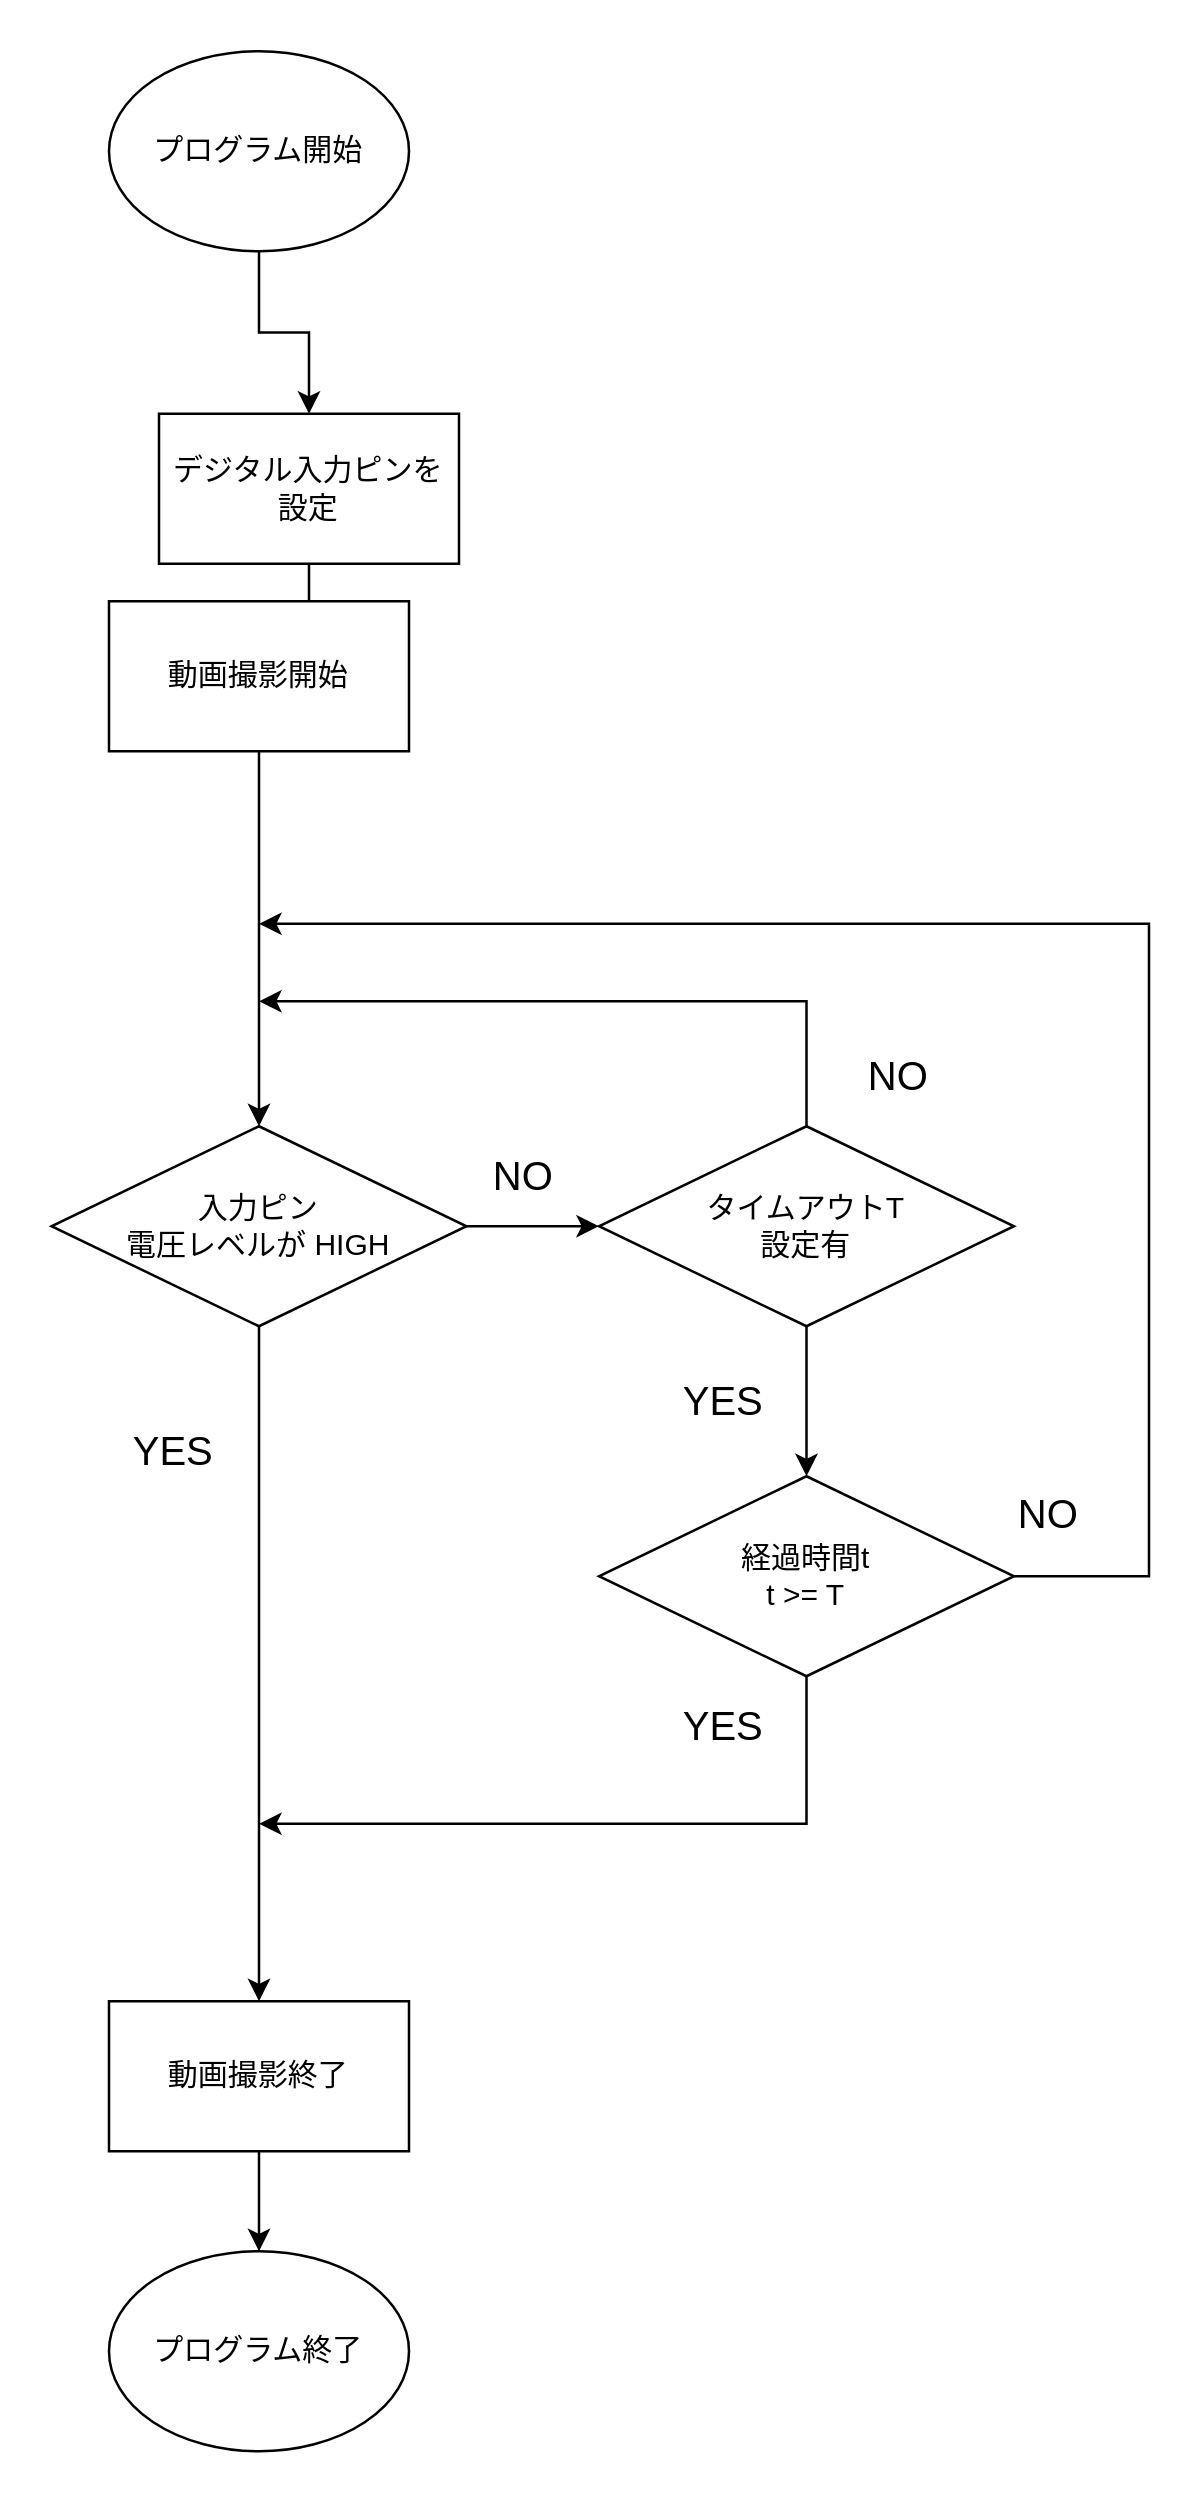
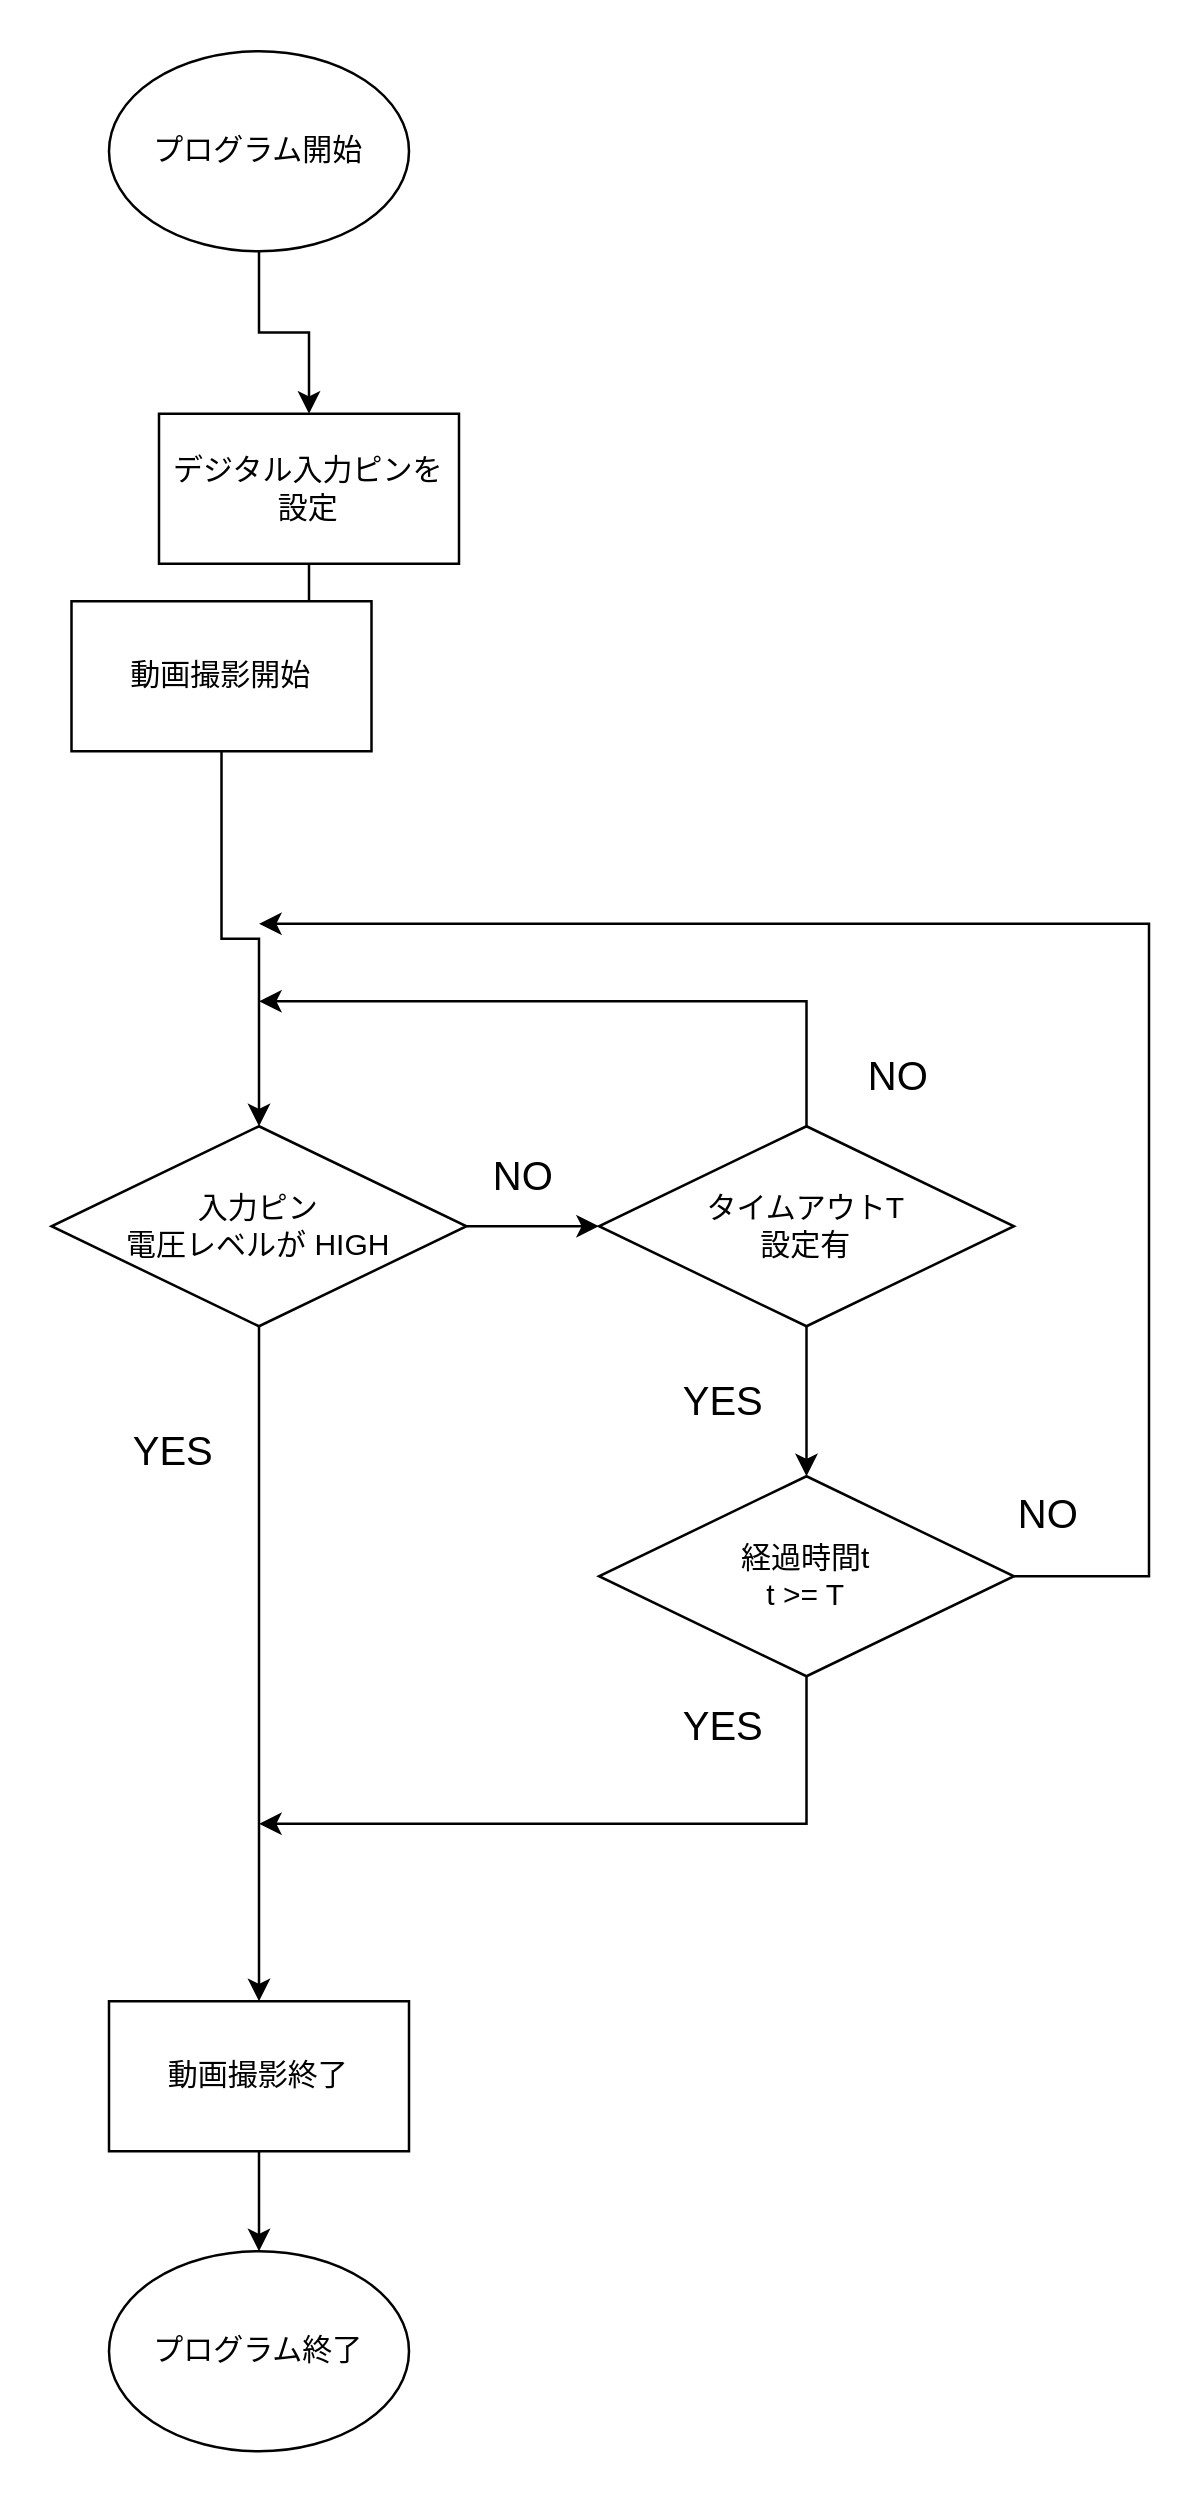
node "動画撮影開始": moved (259, 676) -> (221, 676)
